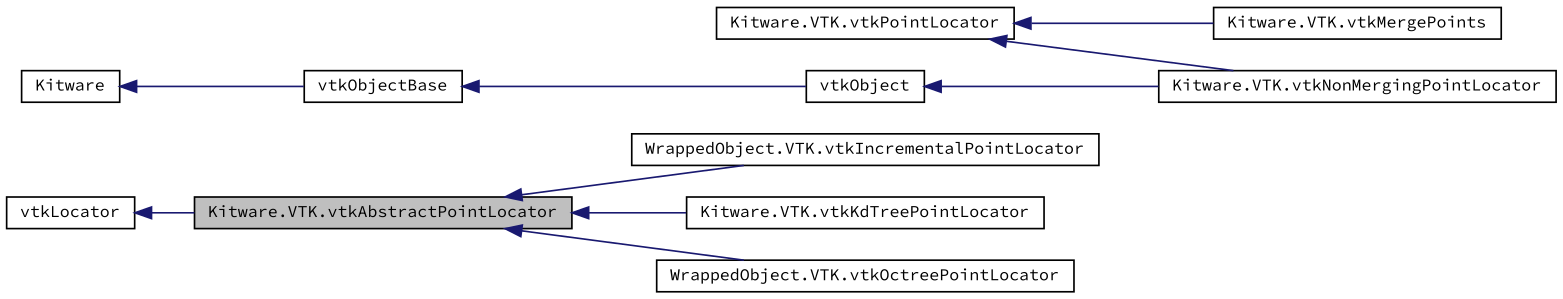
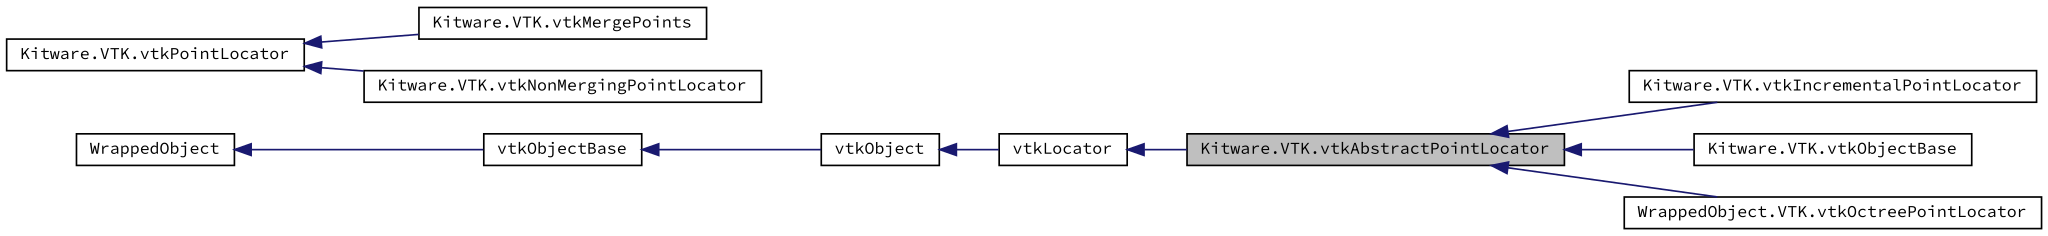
node "Kitware": label "Kitware" -> "WrappedObject"
edge "Kitware.VTK.vtkNonMergingPointLocator" -> "vtkObject": now "vtkLocator" -> "vtkObject"
node "WrappedObject.VTK.vtkIncrementalPointLocator": label "WrappedObject.VTK.vtkIncrementalPointLocator" -> "Kitware.VTK.vtkIncrementalPointLocator"
node "Kitware.VTK.vtkKdTreePointLocator": label "Kitware.VTK.vtkKdTreePointLocator" -> "Kitware.VTK.vtkObjectBase"
